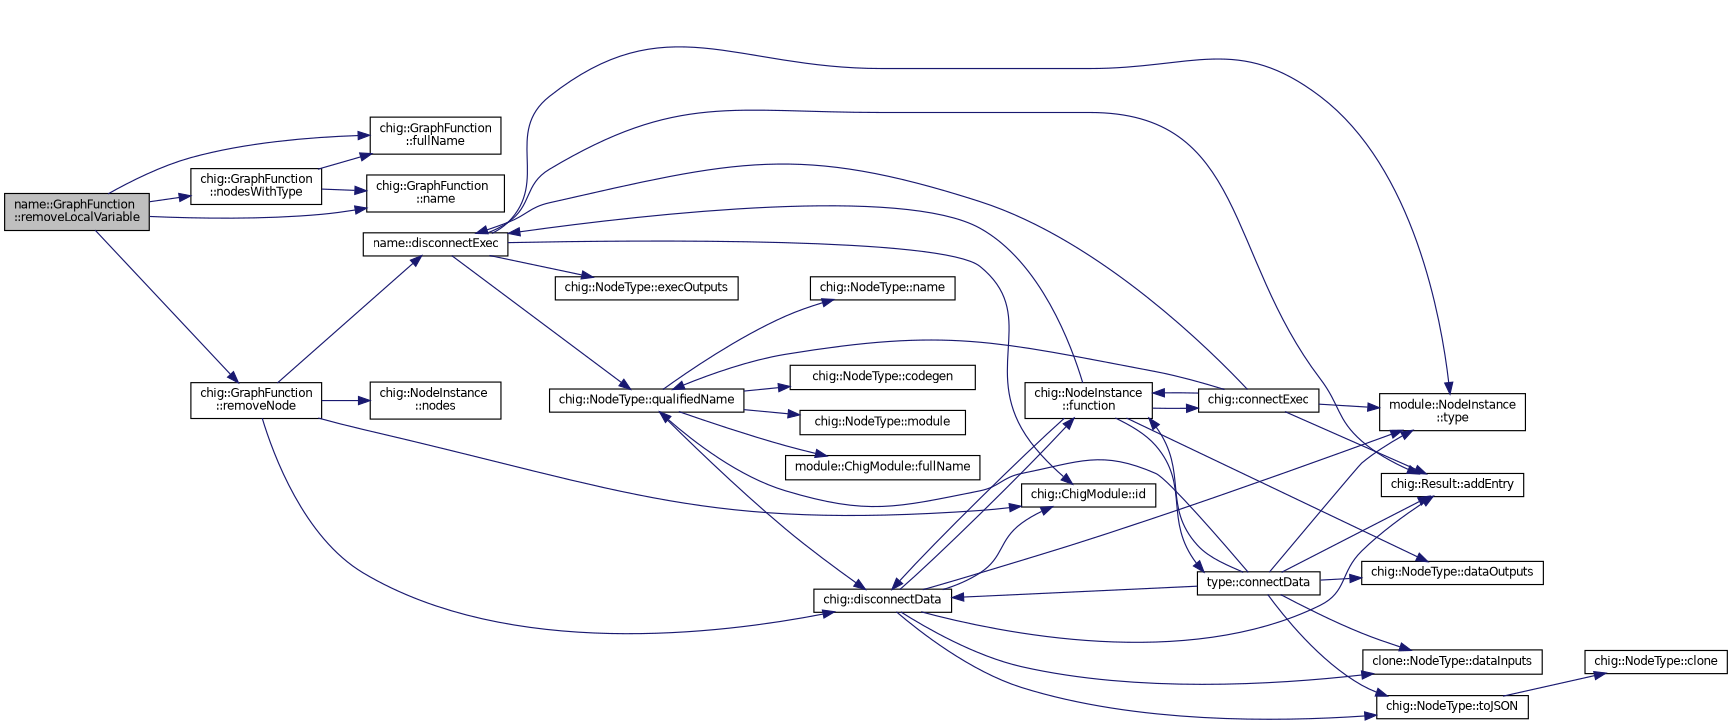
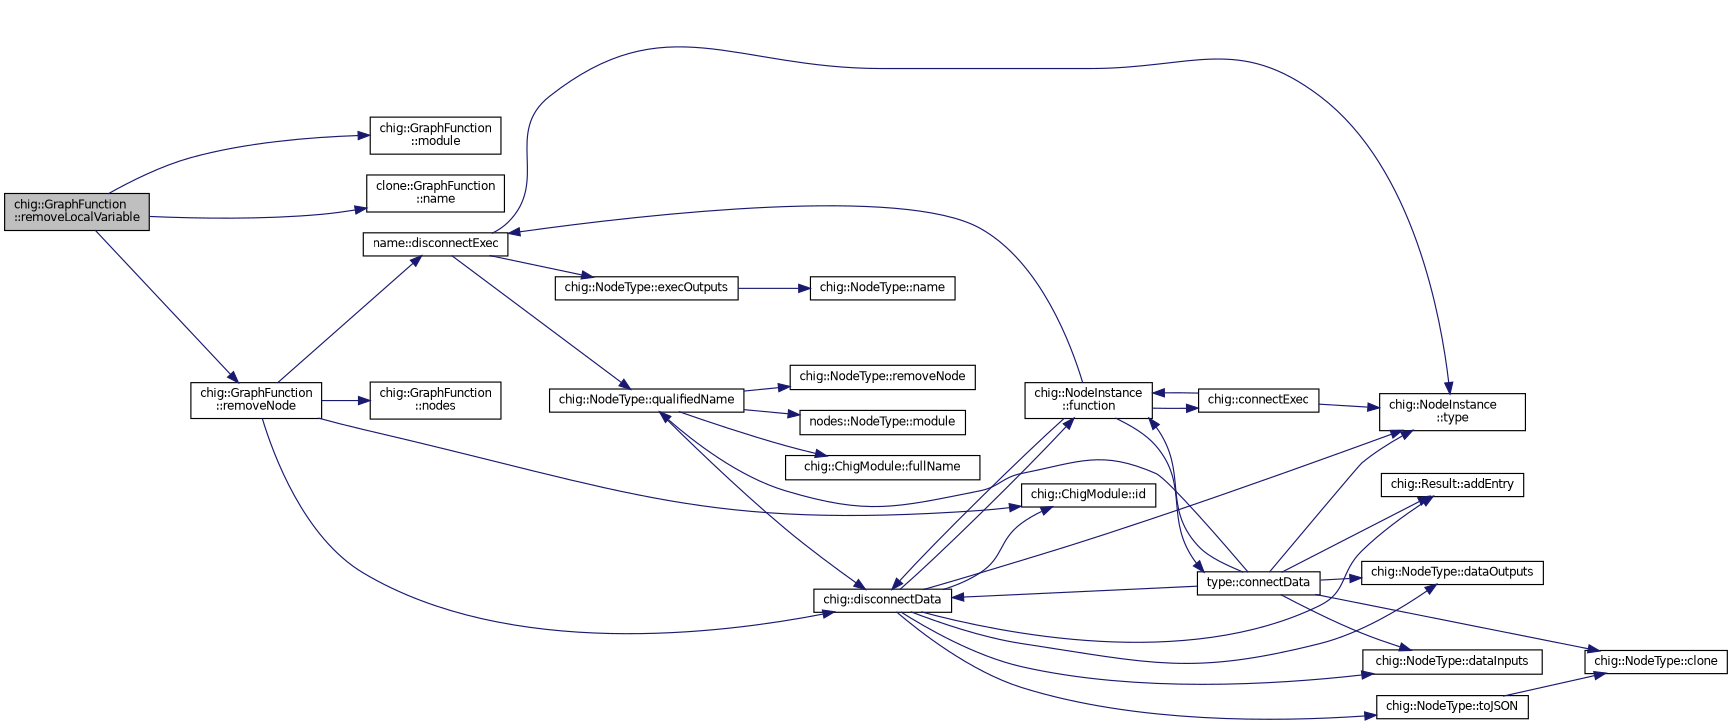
edge "name::disconnectExec" -> "chig::Result::addEntry": removed
node "chig::GraphFunction ::fullName": label "chig::GraphFunction ::fullName" -> "chig::GraphFunction ::module"
edge "chig::connectExec" -> "name::disconnectExec": removed
node "chig::GraphFunction ::nodesWithType": removed
node "chig::GraphFunction ::name": label "chig::GraphFunction ::name" -> "clone::GraphFunction ::name"
node "name::GraphFunction ::removeLocalVariable": label "name::GraphFunction ::removeLocalVariable" -> "chig::GraphFunction ::removeLocalVariable"
edge "name::disconnectExec" -> "chig::ChigModule::id": removed
edge "chig::NodeType::qualifiedName" -> "chig::NodeType::name": now "chig::NodeType::execOutputs" -> "chig::NodeType::name"
edge "chig::connectExec" -> "chig::NodeType::qualifiedName": removed
node "chig::NodeType::codegen": label "chig::NodeType::codegen" -> "chig::NodeType::removeNode"
node "chig::NodeInstance ::nodes": label "chig::NodeInstance ::nodes" -> "chig::GraphFunction ::nodes"
node "module::NodeInstance ::type": label "module::NodeInstance ::type" -> "chig::NodeInstance ::type"
node "chig::NodeType::module": label "chig::NodeType::module" -> "nodes::NodeType::module"
edge "chig::connectExec" -> "chig::Result::addEntry": removed
node "module::ChigModule::fullName": label "module::ChigModule::fullName" -> "chig::ChigModule::fullName"
edge "chig::NodeInstance ::function" -> "chig::NodeType::dataOutputs": now "chig::disconnectData" -> "chig::NodeType::dataOutputs"
edge "type::connectData" -> "chig::NodeType::toJSON": now "type::connectData" -> "chig::NodeType::clone"
node "clone::NodeType::dataInputs": label "clone::NodeType::dataInputs" -> "chig::NodeType::dataInputs"
